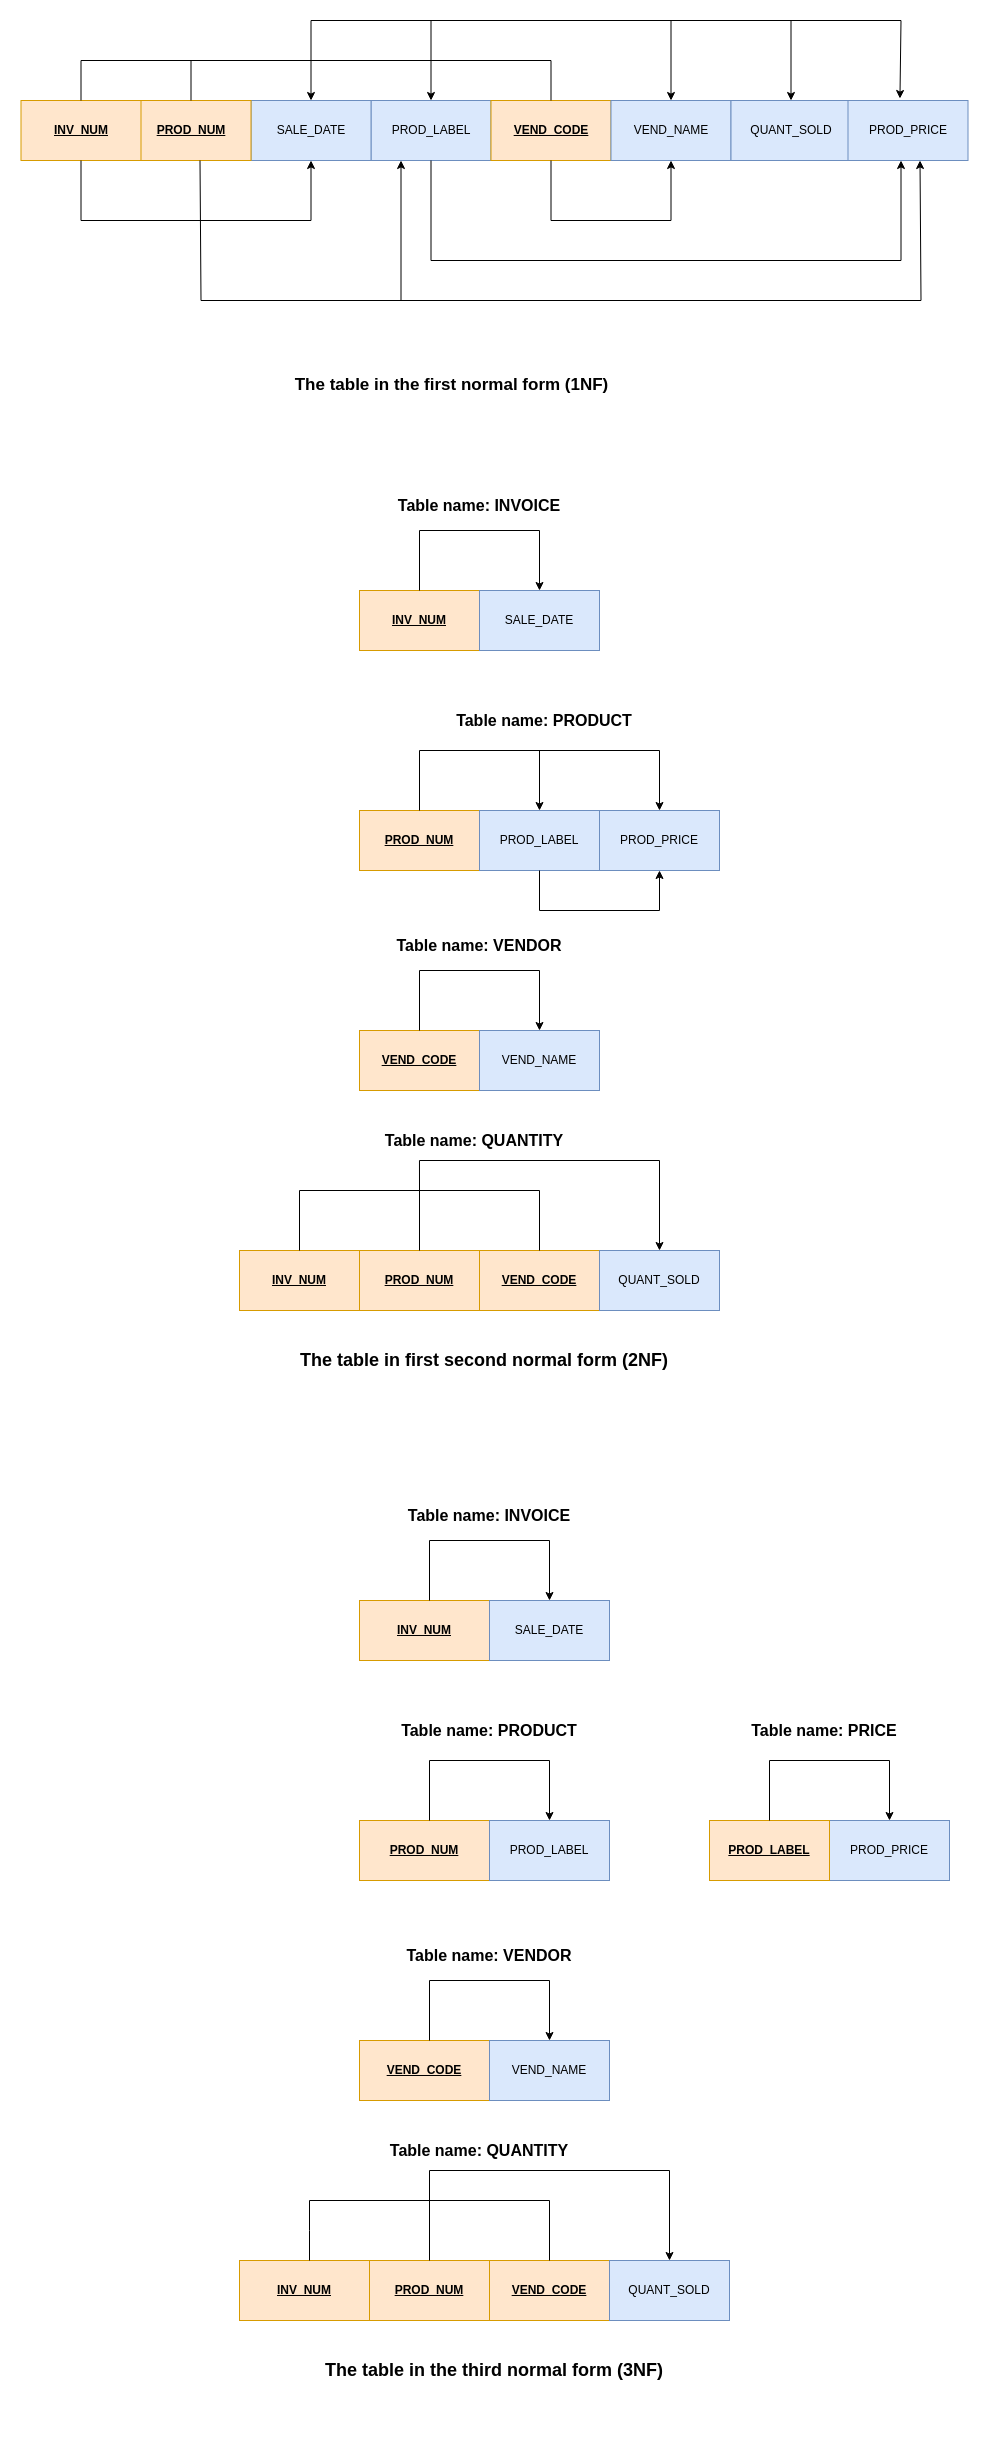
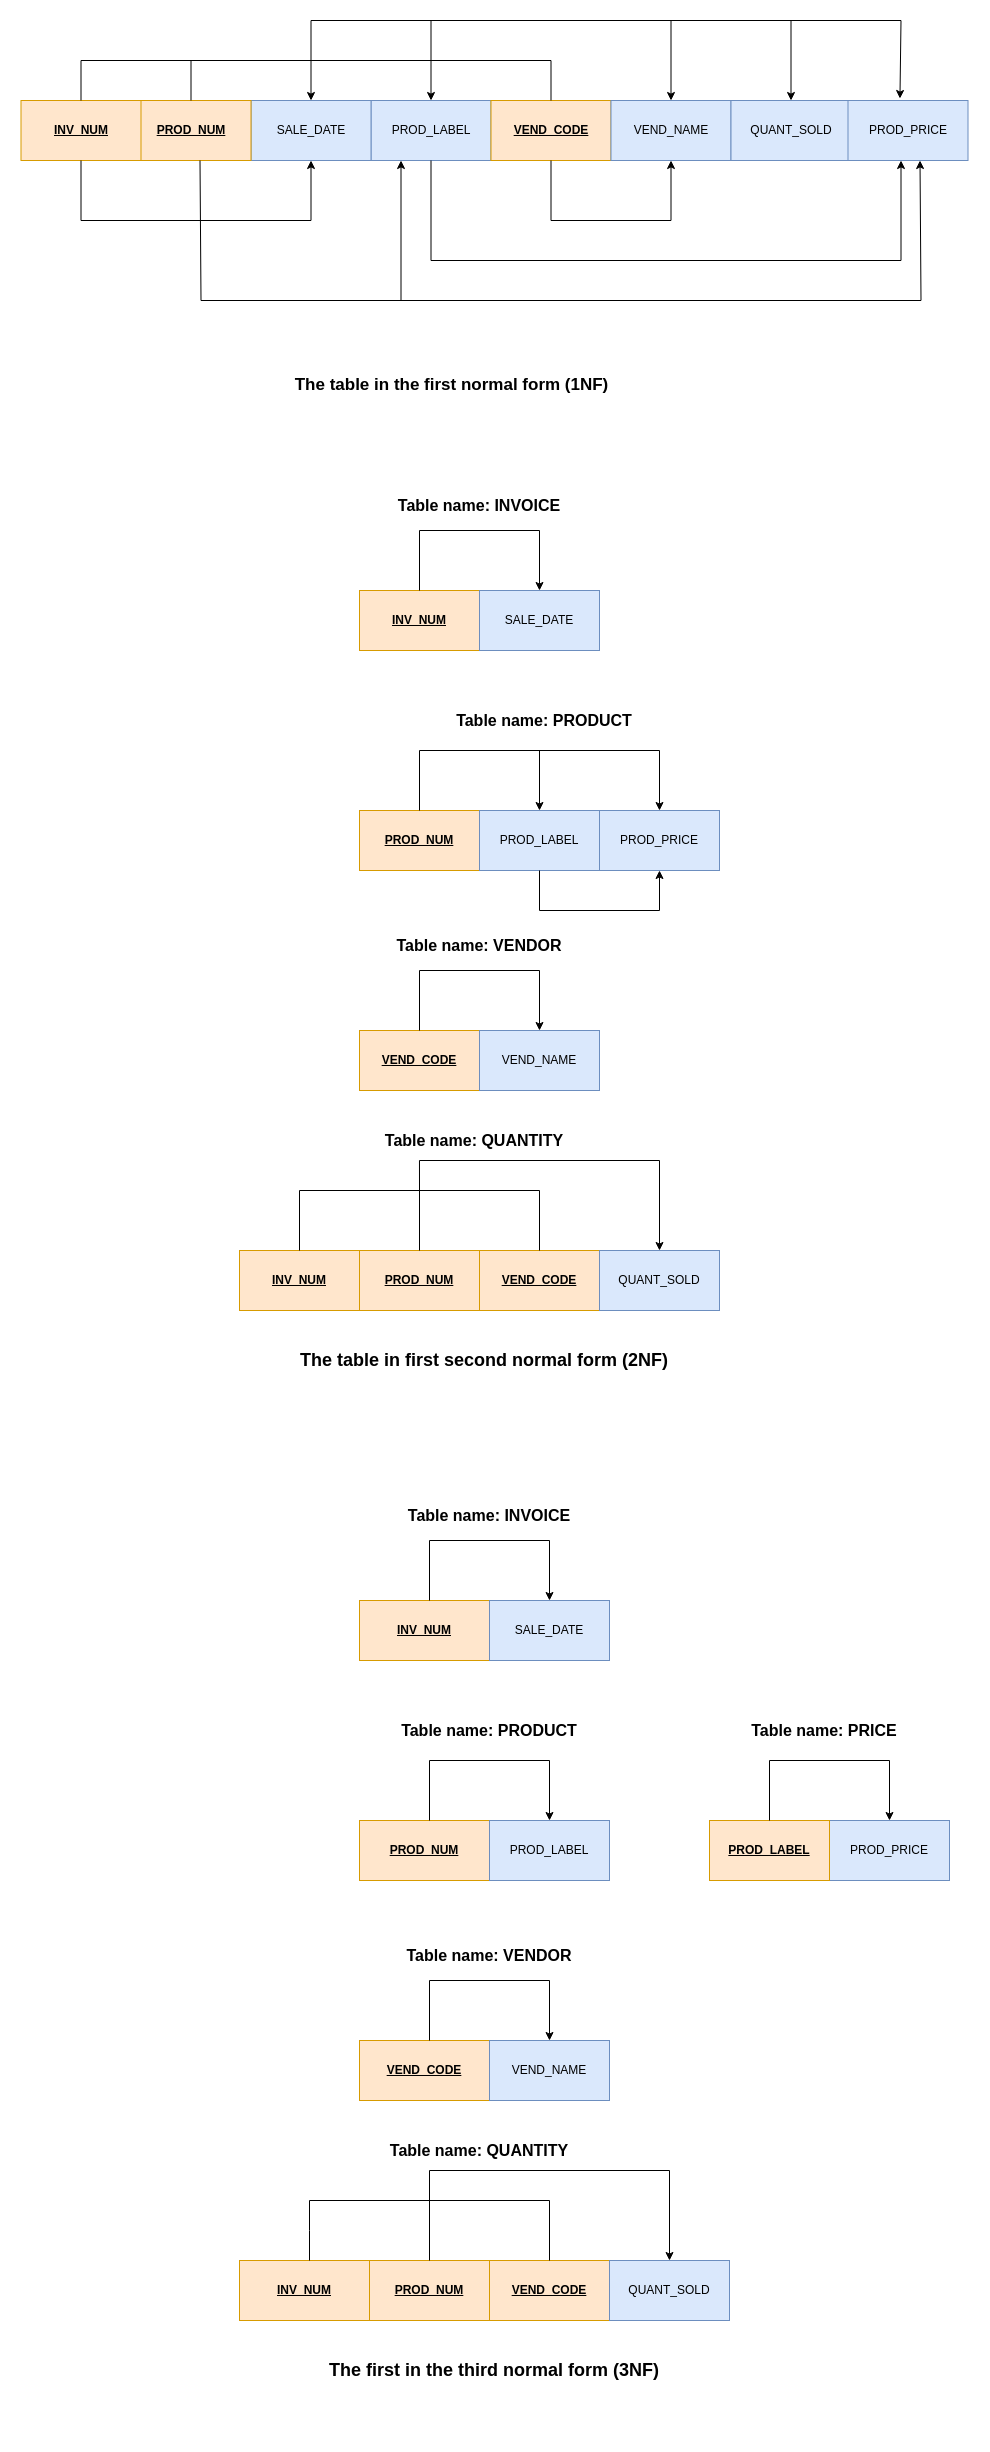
node "The table in the third normal form (3NF)": label "The table in the third normal form (3NF)" -> "The first in the third normal form (3NF)"
